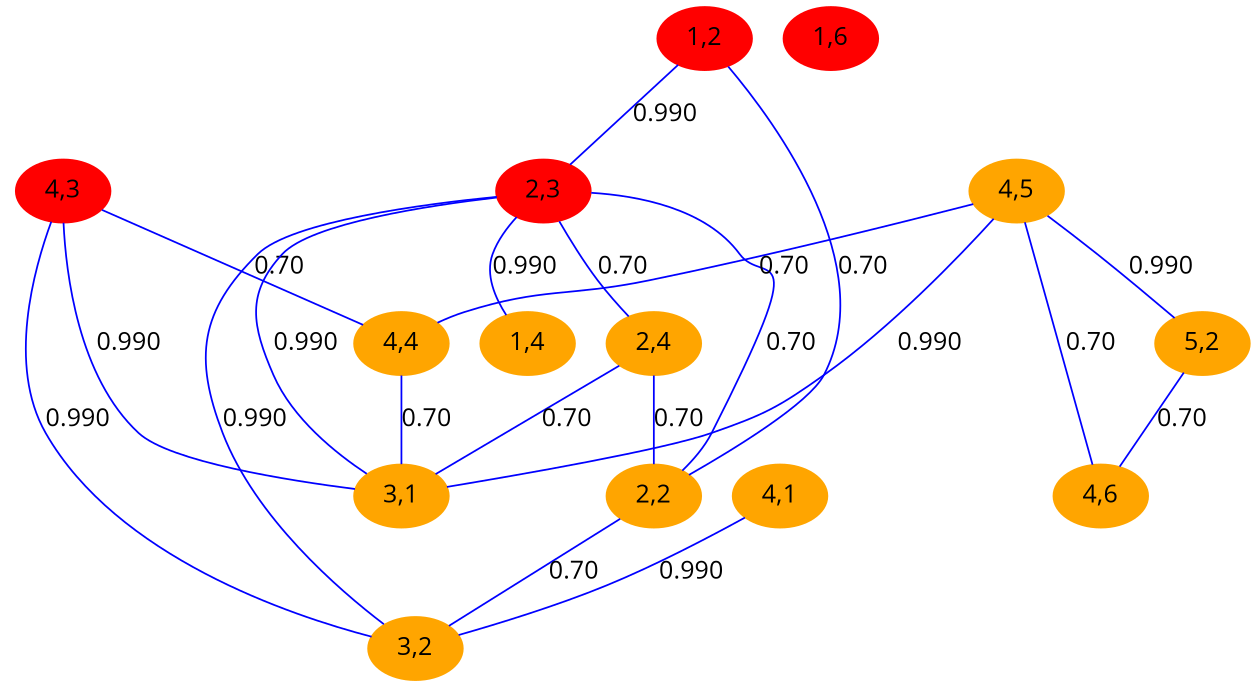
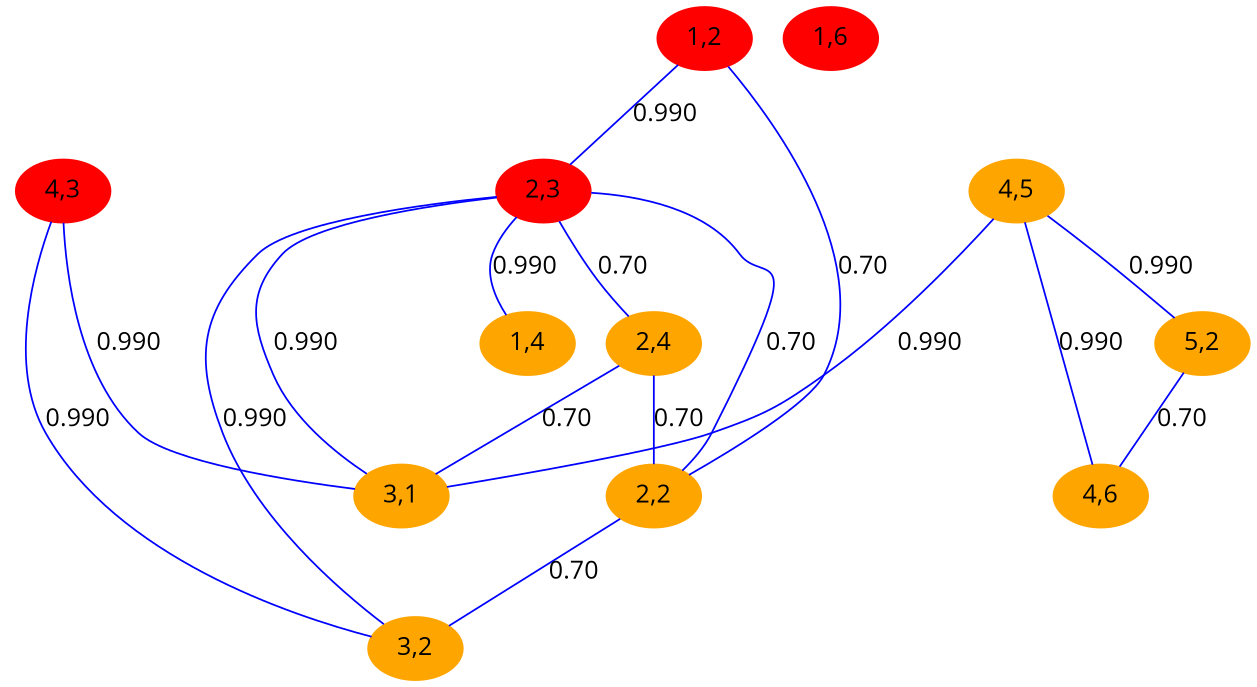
node "4,4": removed
edge "4,5" -- "4,6": label "0.70" -> "0.990"
node "4,1": removed
